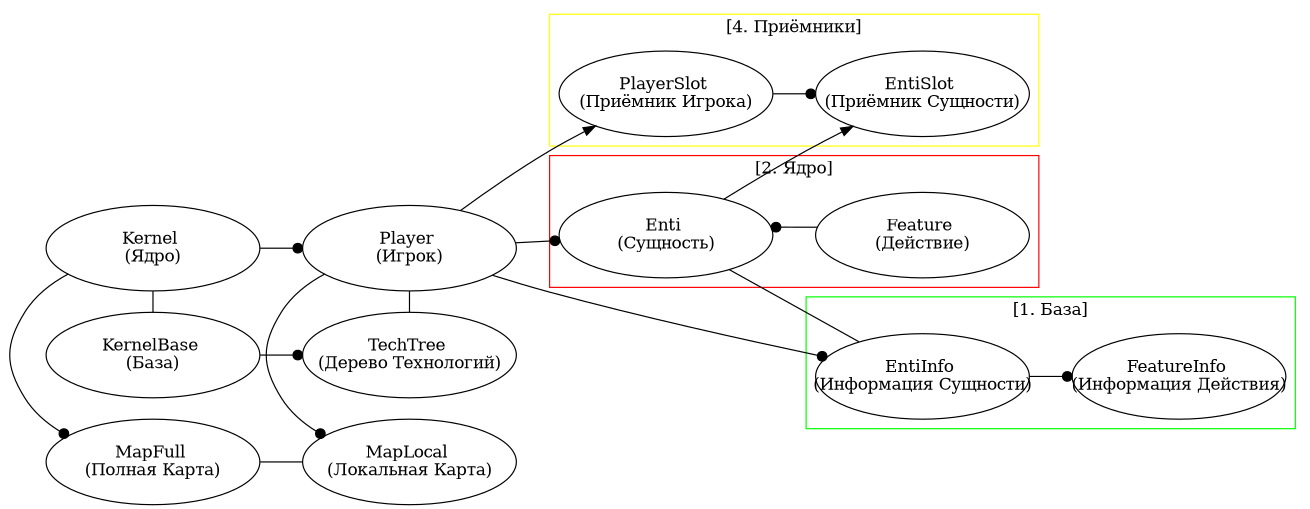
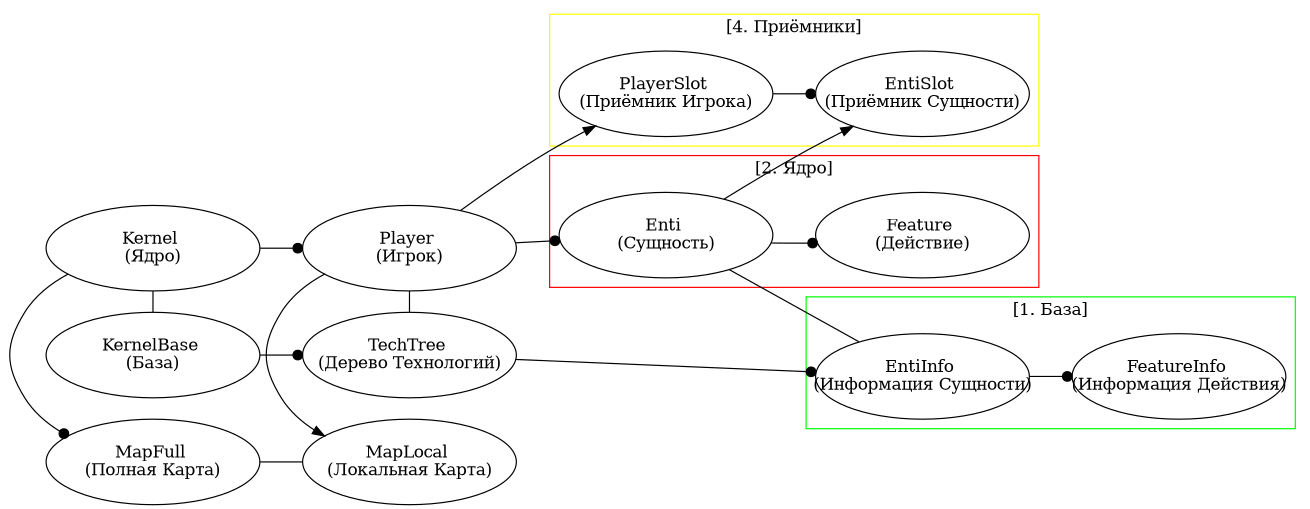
edge "Feature (Действие)" -> "Enti (Сущность)": reversed
edge "Player (Игрок)" -> "EntiInfo (Информация Сущности)": now "TechTree (Дерево Технологий)" -> "EntiInfo (Информация Сущности)"
edge "Player (Игрок)" -> "MapLocal (Локальная Карта)": arrowhead dot -> normal
